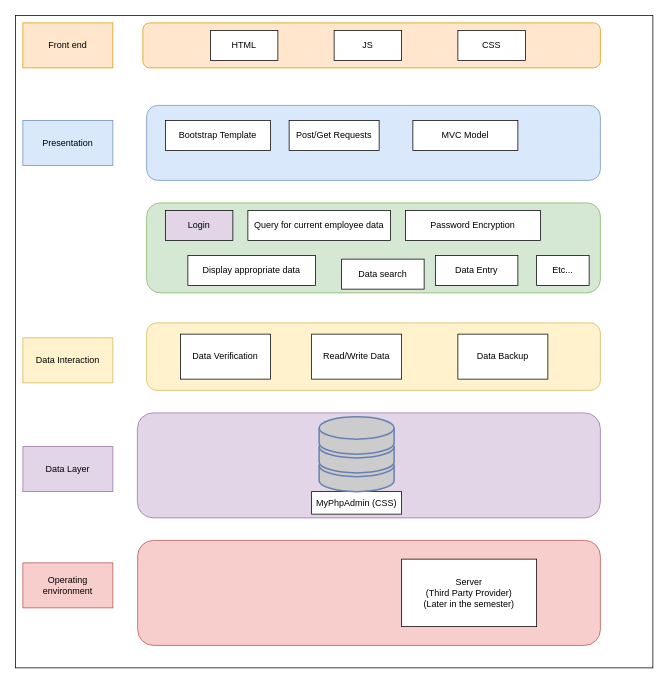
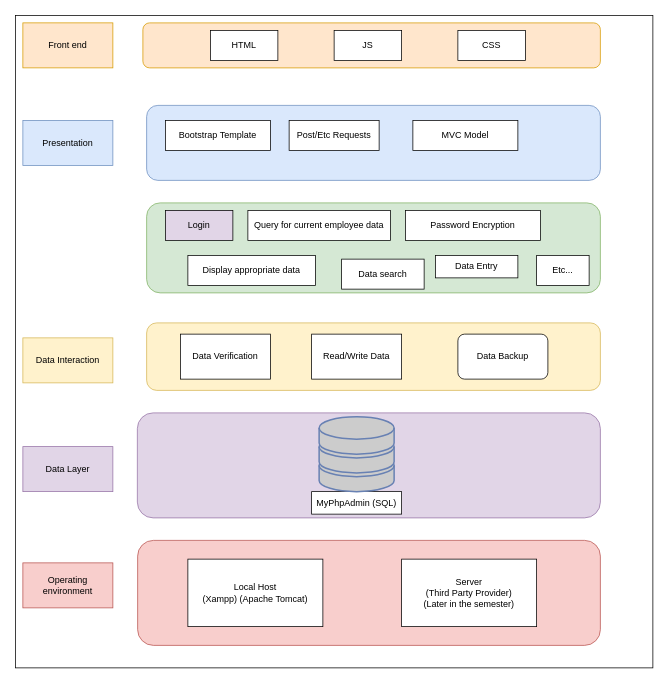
node "Post/Get Requests": label "Post/Get Requests" -> "Post/Etc Requests"
node "Data Entry": size 83x30 -> 83x23
node "Data Backup": shape rectangle -> rounded rectangle
node "MyPhpAdmin (CSS)": label "MyPhpAdmin (CSS)" -> "MyPhpAdmin (SQL)"
node "Local Host (Xampp) (Apache Tomcat)": added
